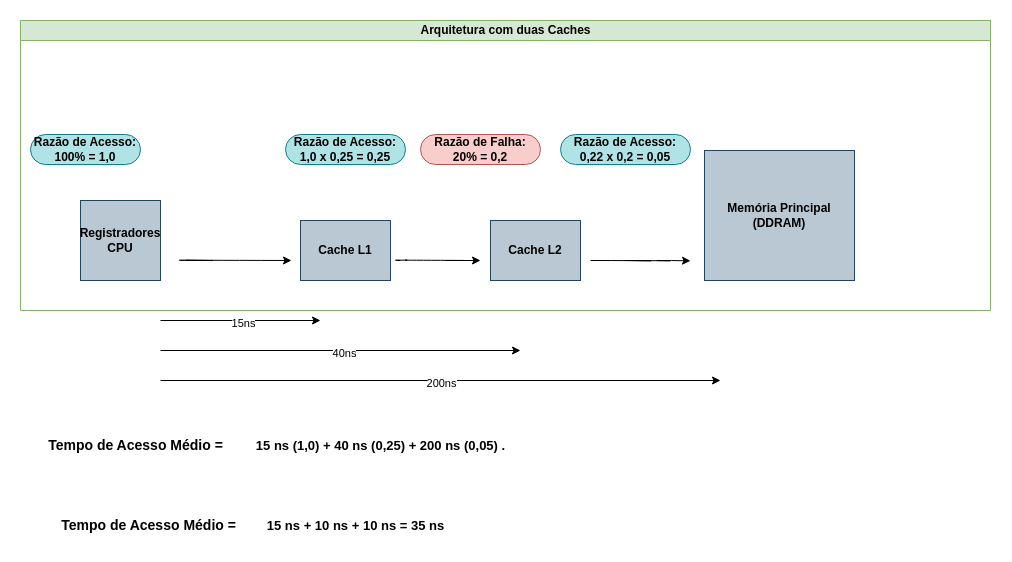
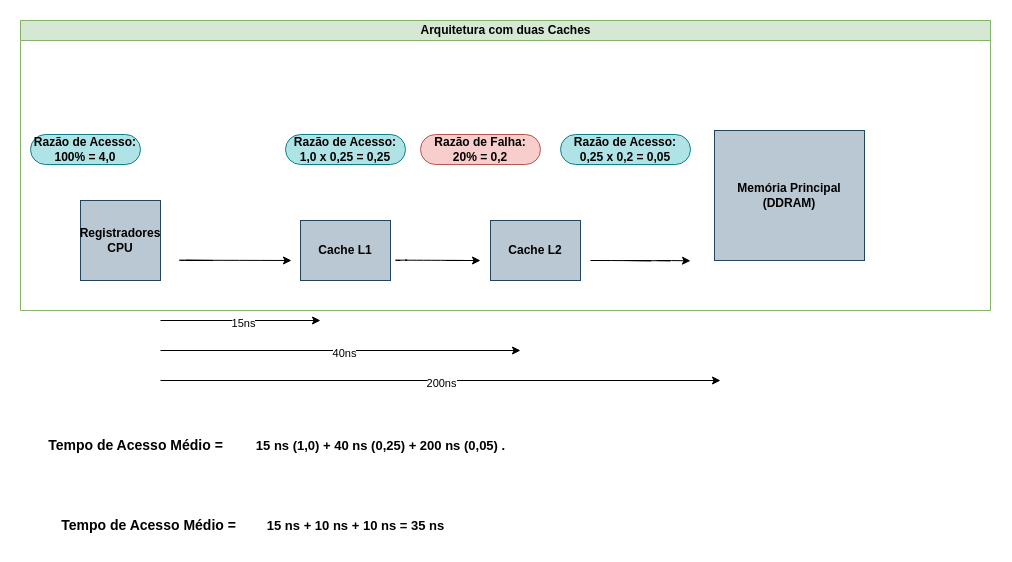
node "Razão de Acesso: 100% = 1,0": label "Razão de Acesso: 100% = 1,0" -> "Razão de Acesso: 100% = 4,0"
node "Razão de Acesso: 0,22 x 0,2 = 0,05": label "Razão de Acesso: 0,22 x 0,2 = 0,05" -> "Razão de Acesso: 0,25 x 0,2 = 0,05"
node "Memória Principal (DDRAM)": moved (780, 216) -> (790, 196)
